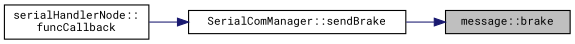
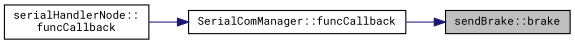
node "SerialComManager::sendBrake": label "SerialComManager::sendBrake" -> "SerialComManager::funcCallback"
node "message::brake": label "message::brake" -> "sendBrake::brake"
